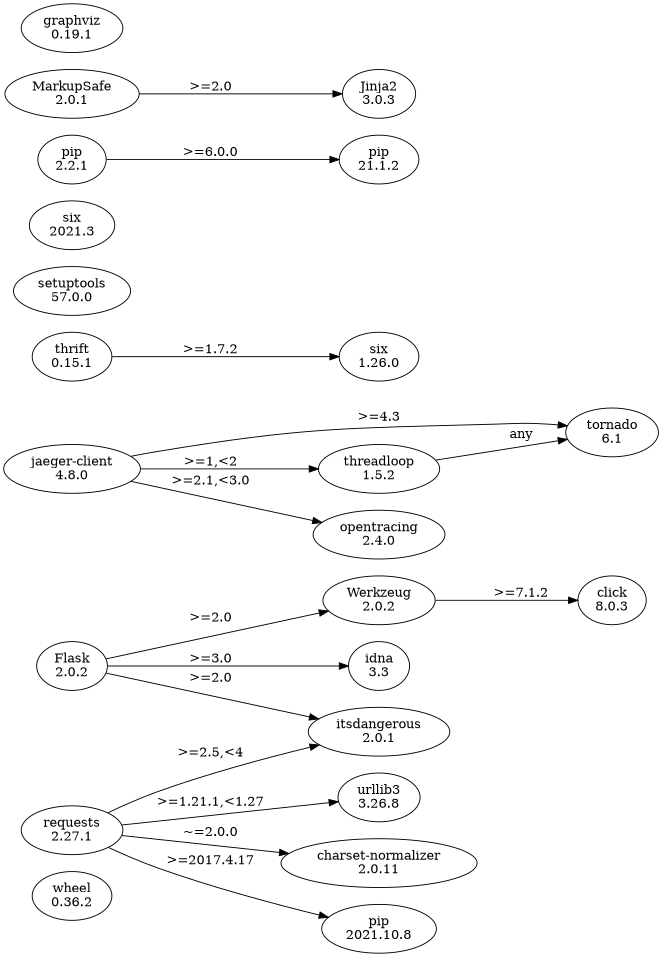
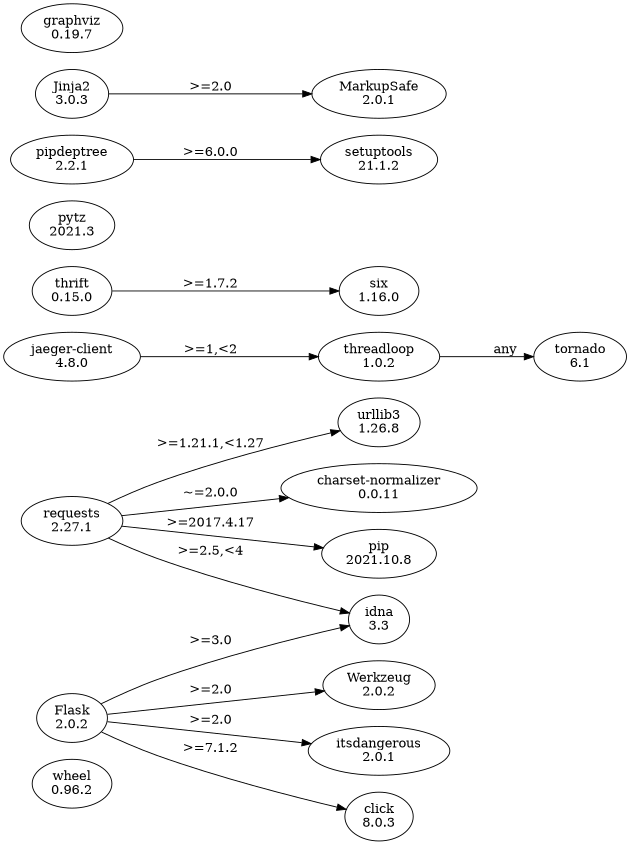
node "graphviz 0.19.1": label "graphviz 0.19.1" -> "graphviz 0.19.7"
edge "MarkupSafe 2.0.1" -> "Jinja2 3.0.3": reversed
node "pip 2.2.1": label "pip 2.2.1" -> "pipdeptree 2.2.1"
node "pip 21.1.2": label "pip 21.1.2" -> "setuptools 21.1.2"
node "six 2021.3": label "six 2021.3" -> "pytz 2021.3"
node "setuptools 57.0.0": removed
node "thrift 0.15.1": label "thrift 0.15.1" -> "thrift 0.15.0"
node "six 1.26.0": label "six 1.26.0" -> "six 1.16.0"
edge "jaeger-client 4.8.0" -> "tornado 6.1": removed, label ">=4.3"
node "threadloop 1.5.2": label "threadloop 1.5.2" -> "threadloop 1.0.2"
node "opentracing 2.4.0": removed
edge "Werkzeug 2.0.2" -> "click 8.0.3": now "Flask 2.0.2" -> "click 8.0.3"
edge "requests 2.27.1" -> "itsdangerous 2.0.1": now "requests 2.27.1" -> "idna 3.3"
node "urllib3 3.26.8": label "urllib3 3.26.8" -> "urllib3 1.26.8"
node "charset-normalizer 2.0.11": label "charset-normalizer 2.0.11" -> "charset-normalizer 0.0.11"
node "wheel 0.36.2": label "wheel 0.36.2" -> "wheel 0.96.2"
